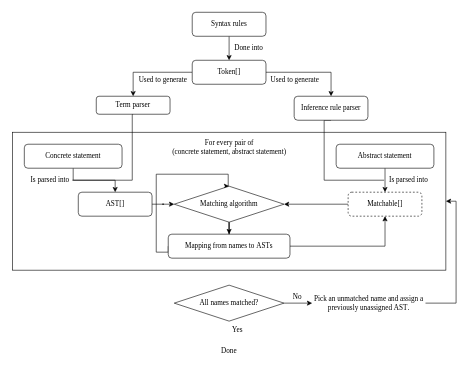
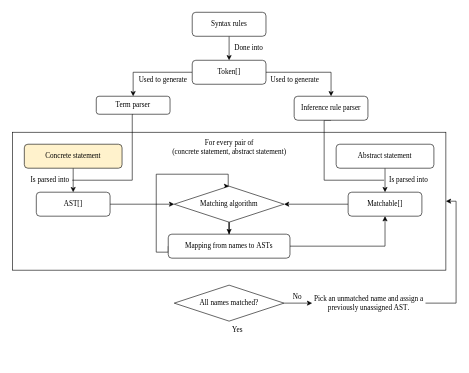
node "Concrete statement": fillcolor #ffffff -> #fff2cc
node "AST[]": moved (115, 204) -> (73, 204)
node "Matchable[]": style dashed -> solid
node "Done": removed
